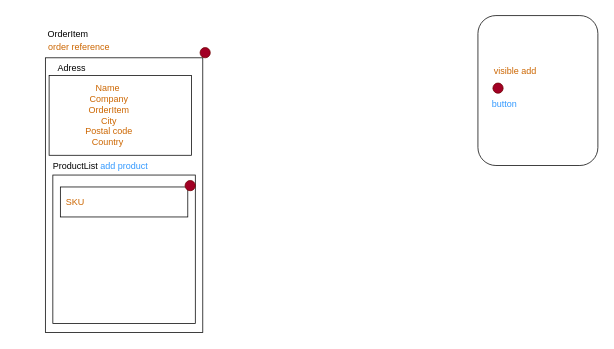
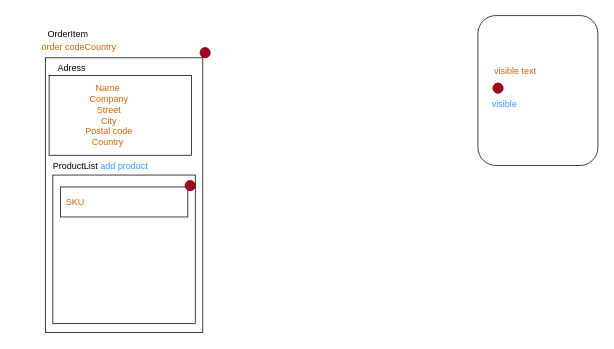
node "order reference": label "order reference" -> "order codeCountry"
node "visible add": label "visible add" -> "visible text"
node "button": label "button" -> "visible"
node "Name CompanyOrderItem CityPostal codeCountry": label "Name CompanyOrderItem CityPostal codeCountry" -> "Name CompanyStreet CityPostal codeCountry"
